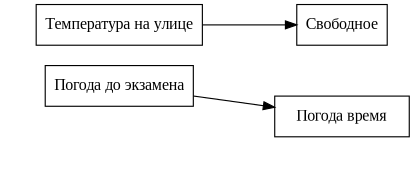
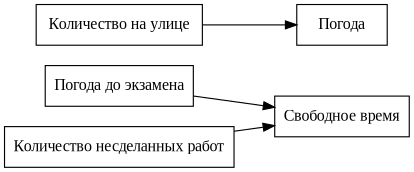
node "Температура на улице": label "Температура на улице" -> "Количество на улице"
node "Свободное": label "Свободное" -> "Погода"
node "Погода время": label "Погода время" -> "Свободное время"
node "Количество несделанных работ": added
